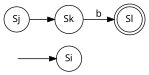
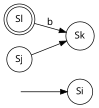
edge "Sk" -> "Sl": reversed
